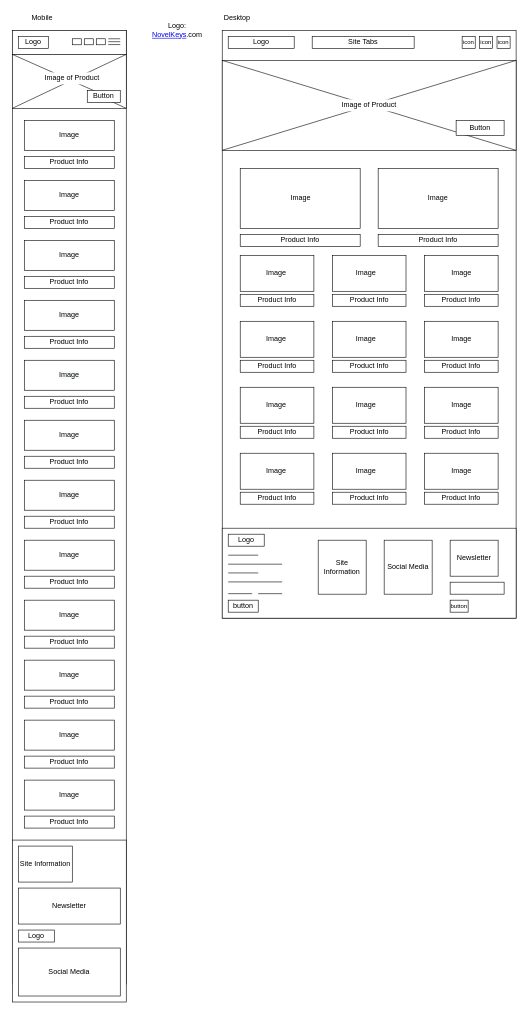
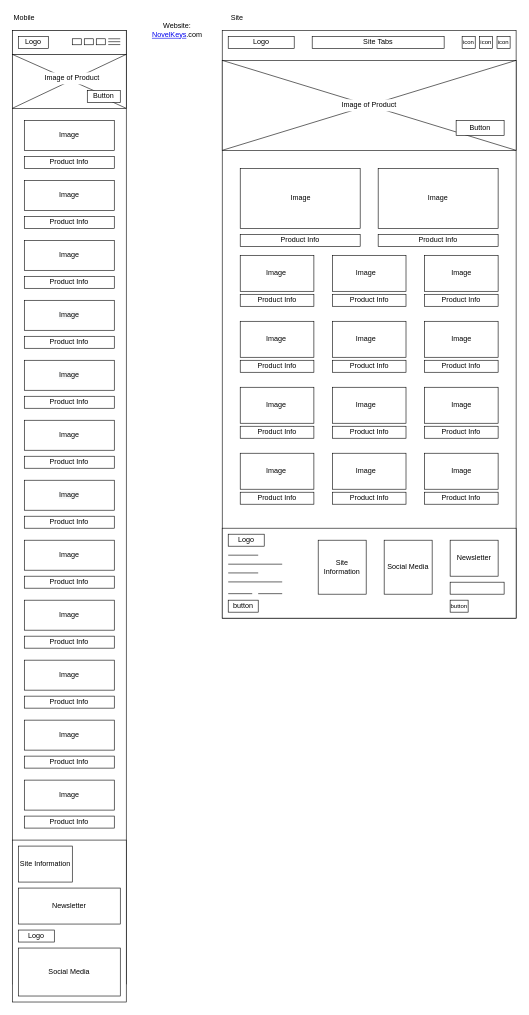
node "Mobile": moved (42, 18) -> (24, 18)
node "Desktop": label "Desktop" -> "Site"
node "Logo: NovelKeys.com": label "Logo: NovelKeys.com" -> "Website: NovelKeys.com"
node "Site Tabs": size 102x12 -> 132x12
